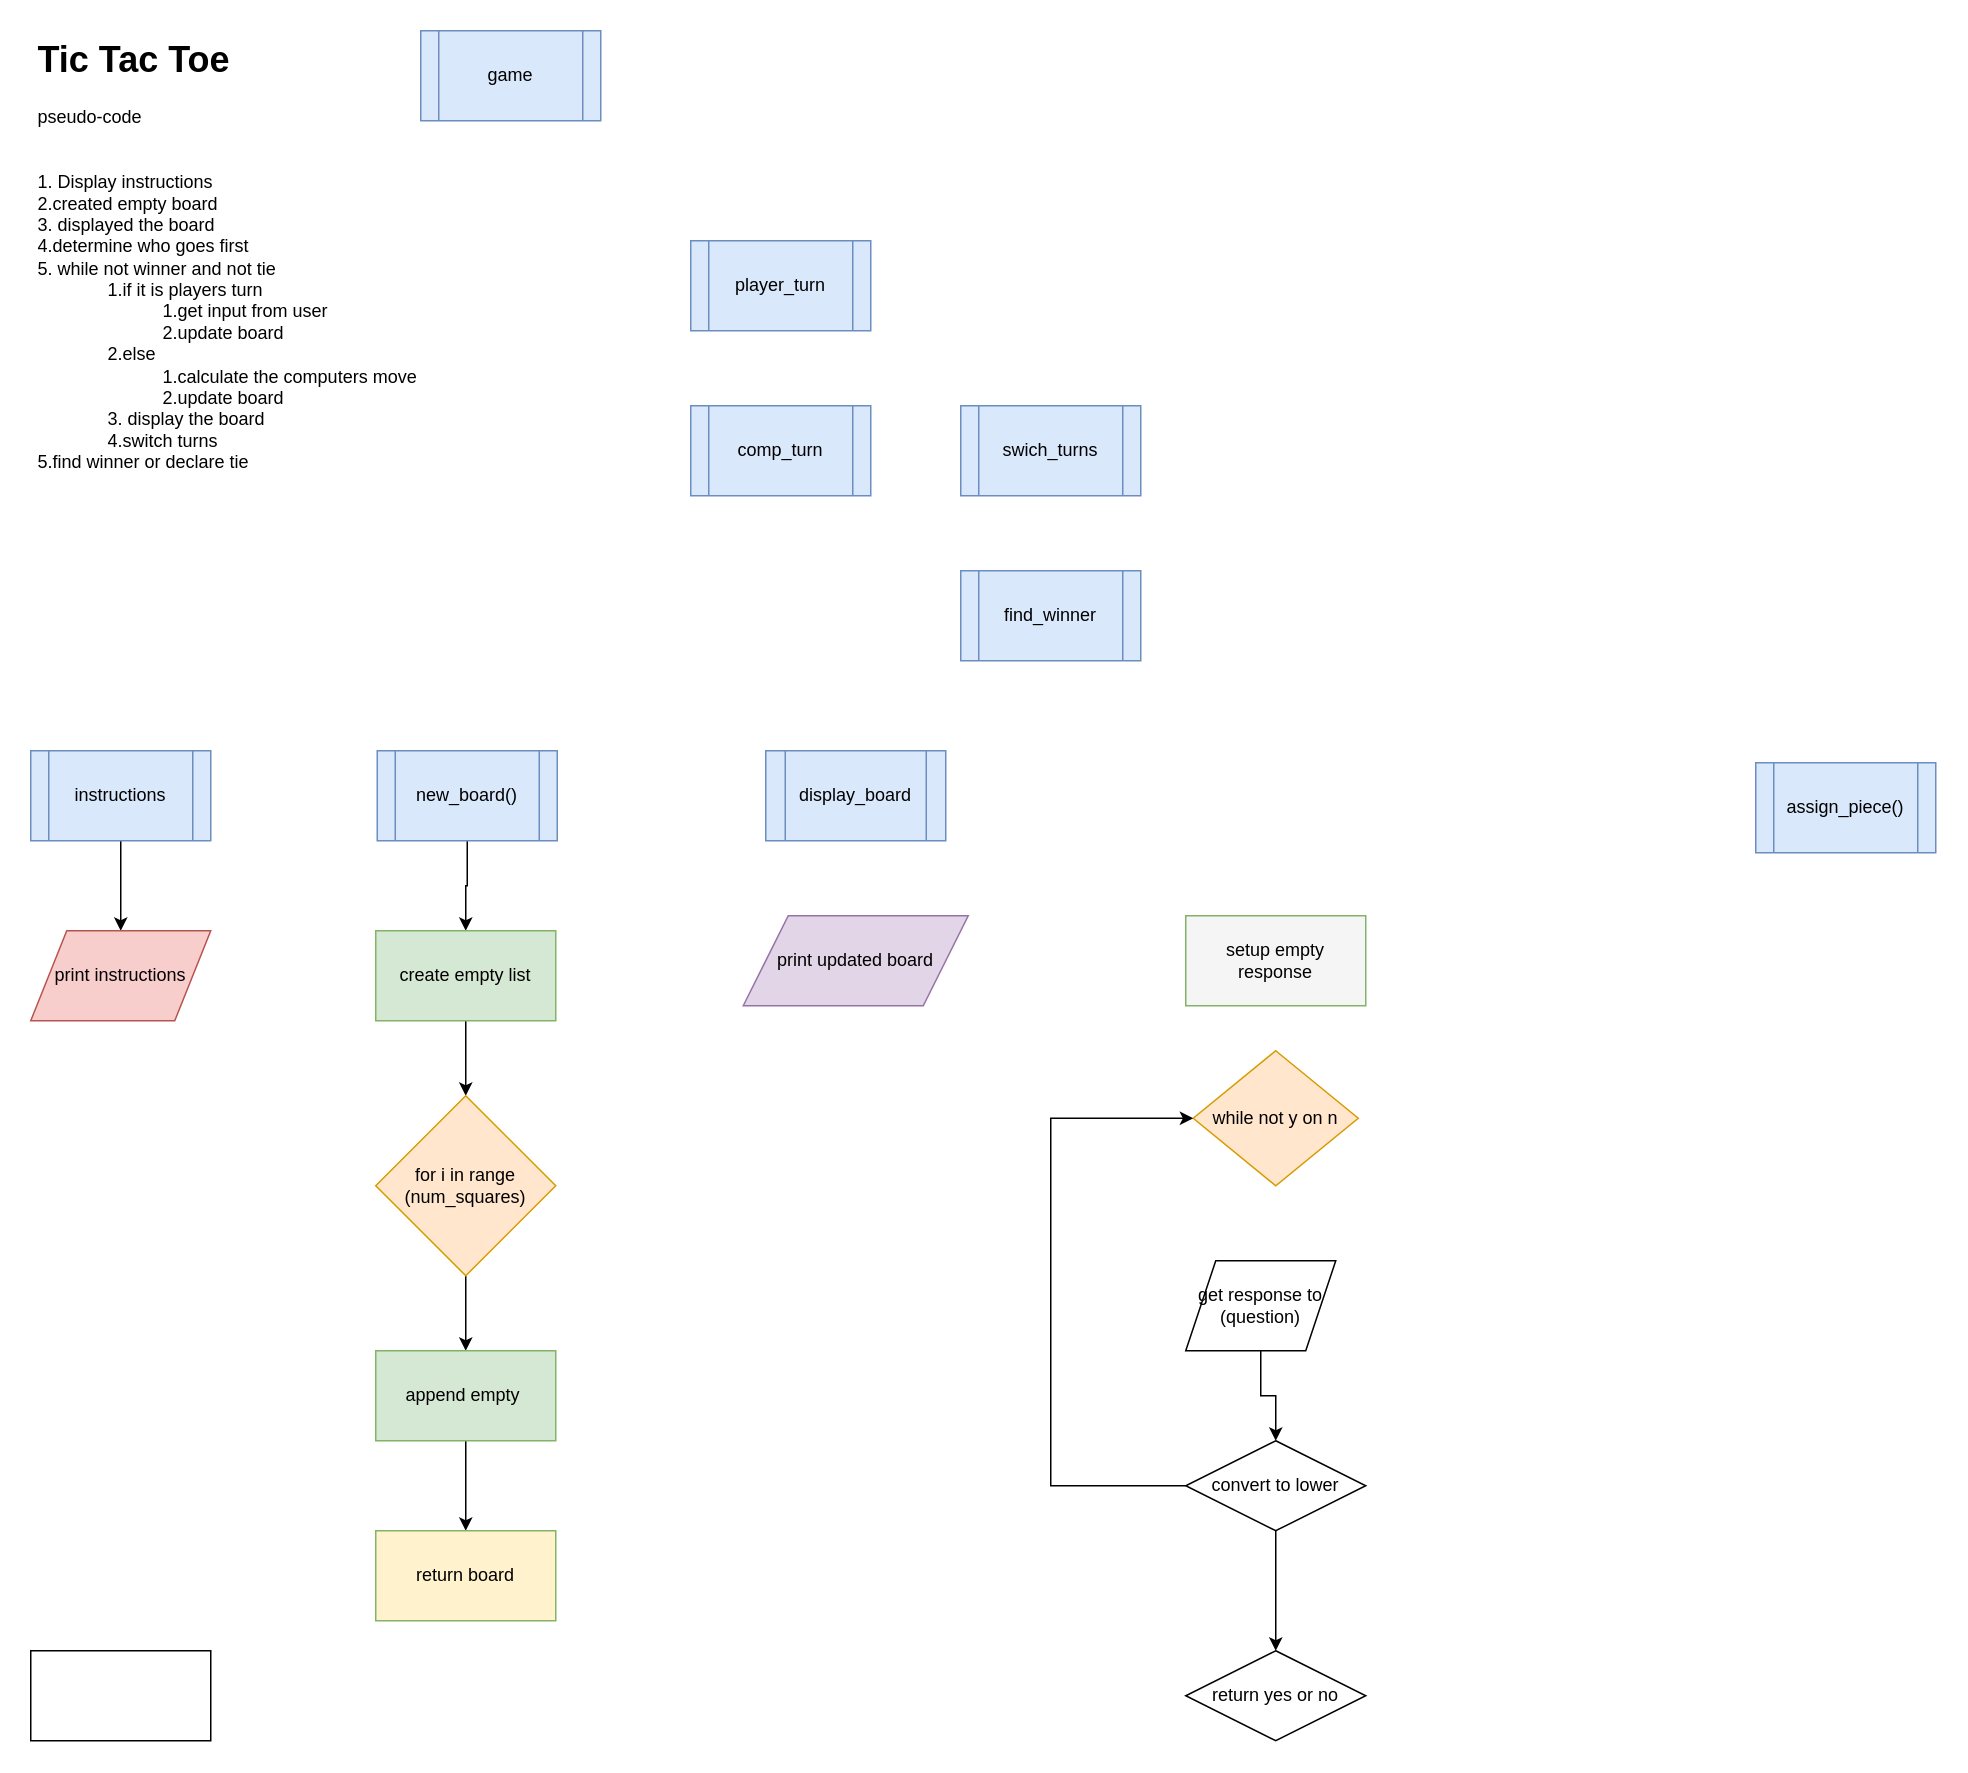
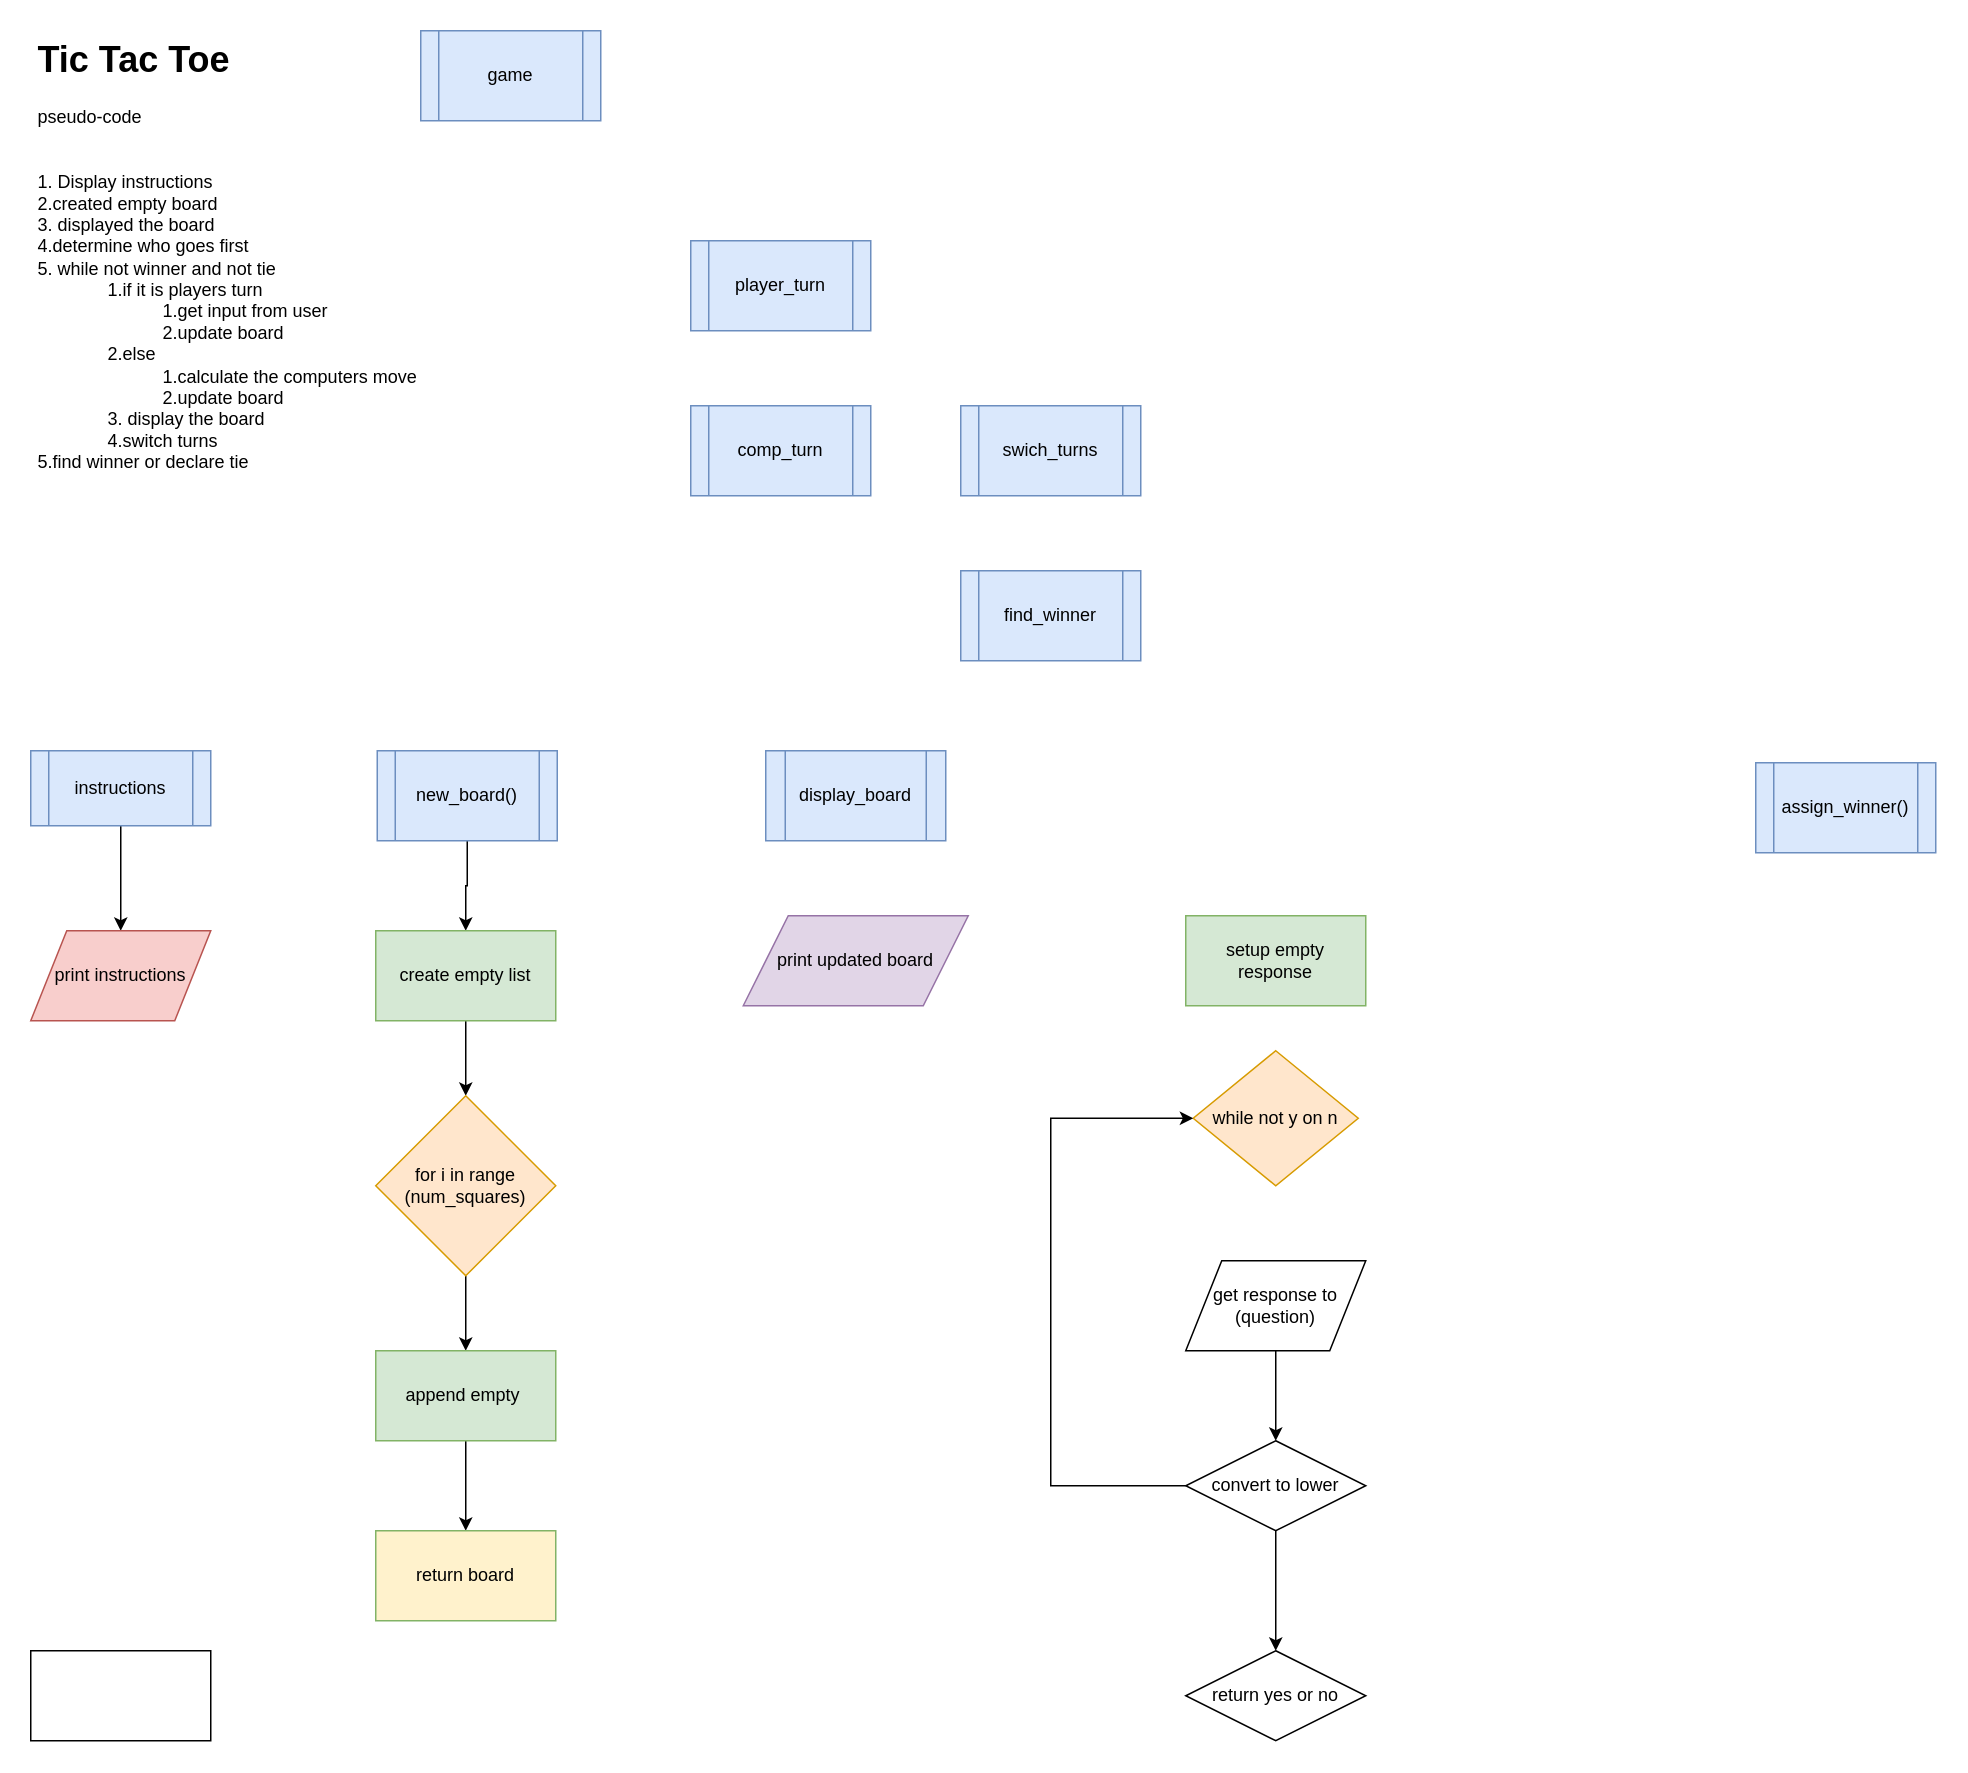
node "instructions": size 180x90 -> 180x75
node "assign_piece()": label "assign_piece()" -> "assign_winner()"
node "setup empty response": fillcolor #f5f5f5 -> #d5e8d4
node "get response to (question)": size 150x90 -> 180x90
